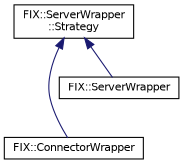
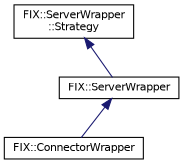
edge "FIX::ConnectorWrapper" -> "FIX::ServerWrapper ::Strategy": now "FIX::ConnectorWrapper" -> "FIX::ServerWrapper"
